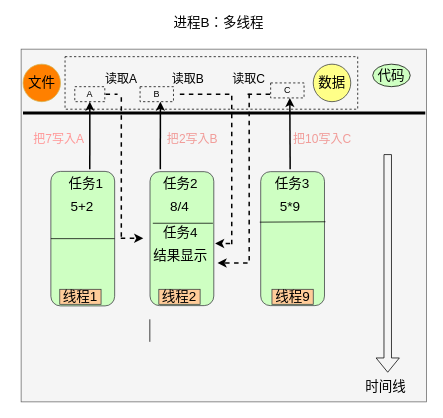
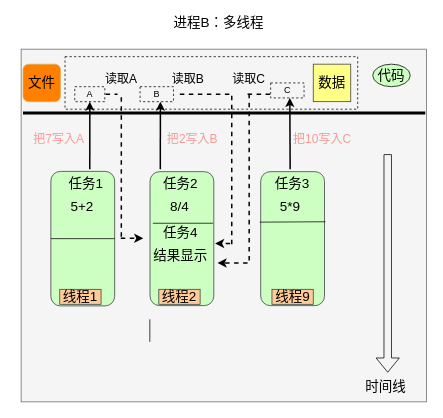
node "文件": shape ellipse -> rounded rectangle
node "数据": shape ellipse -> rectangle
